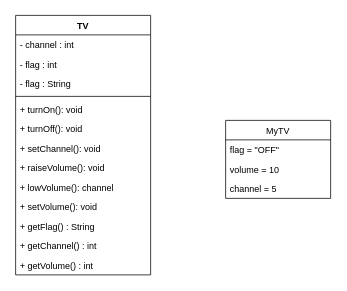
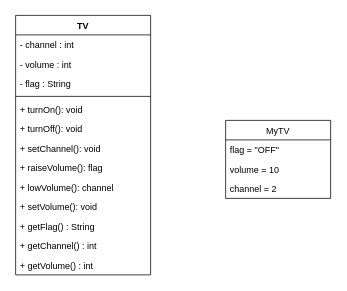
node "- flag : int": label "- flag : int" -> "- volume : int"
node "+ raiseVolume(): void": label "+ raiseVolume(): void" -> "+ raiseVolume(): flag"
node "channel = 5": label "channel = 5" -> "channel = 2"
